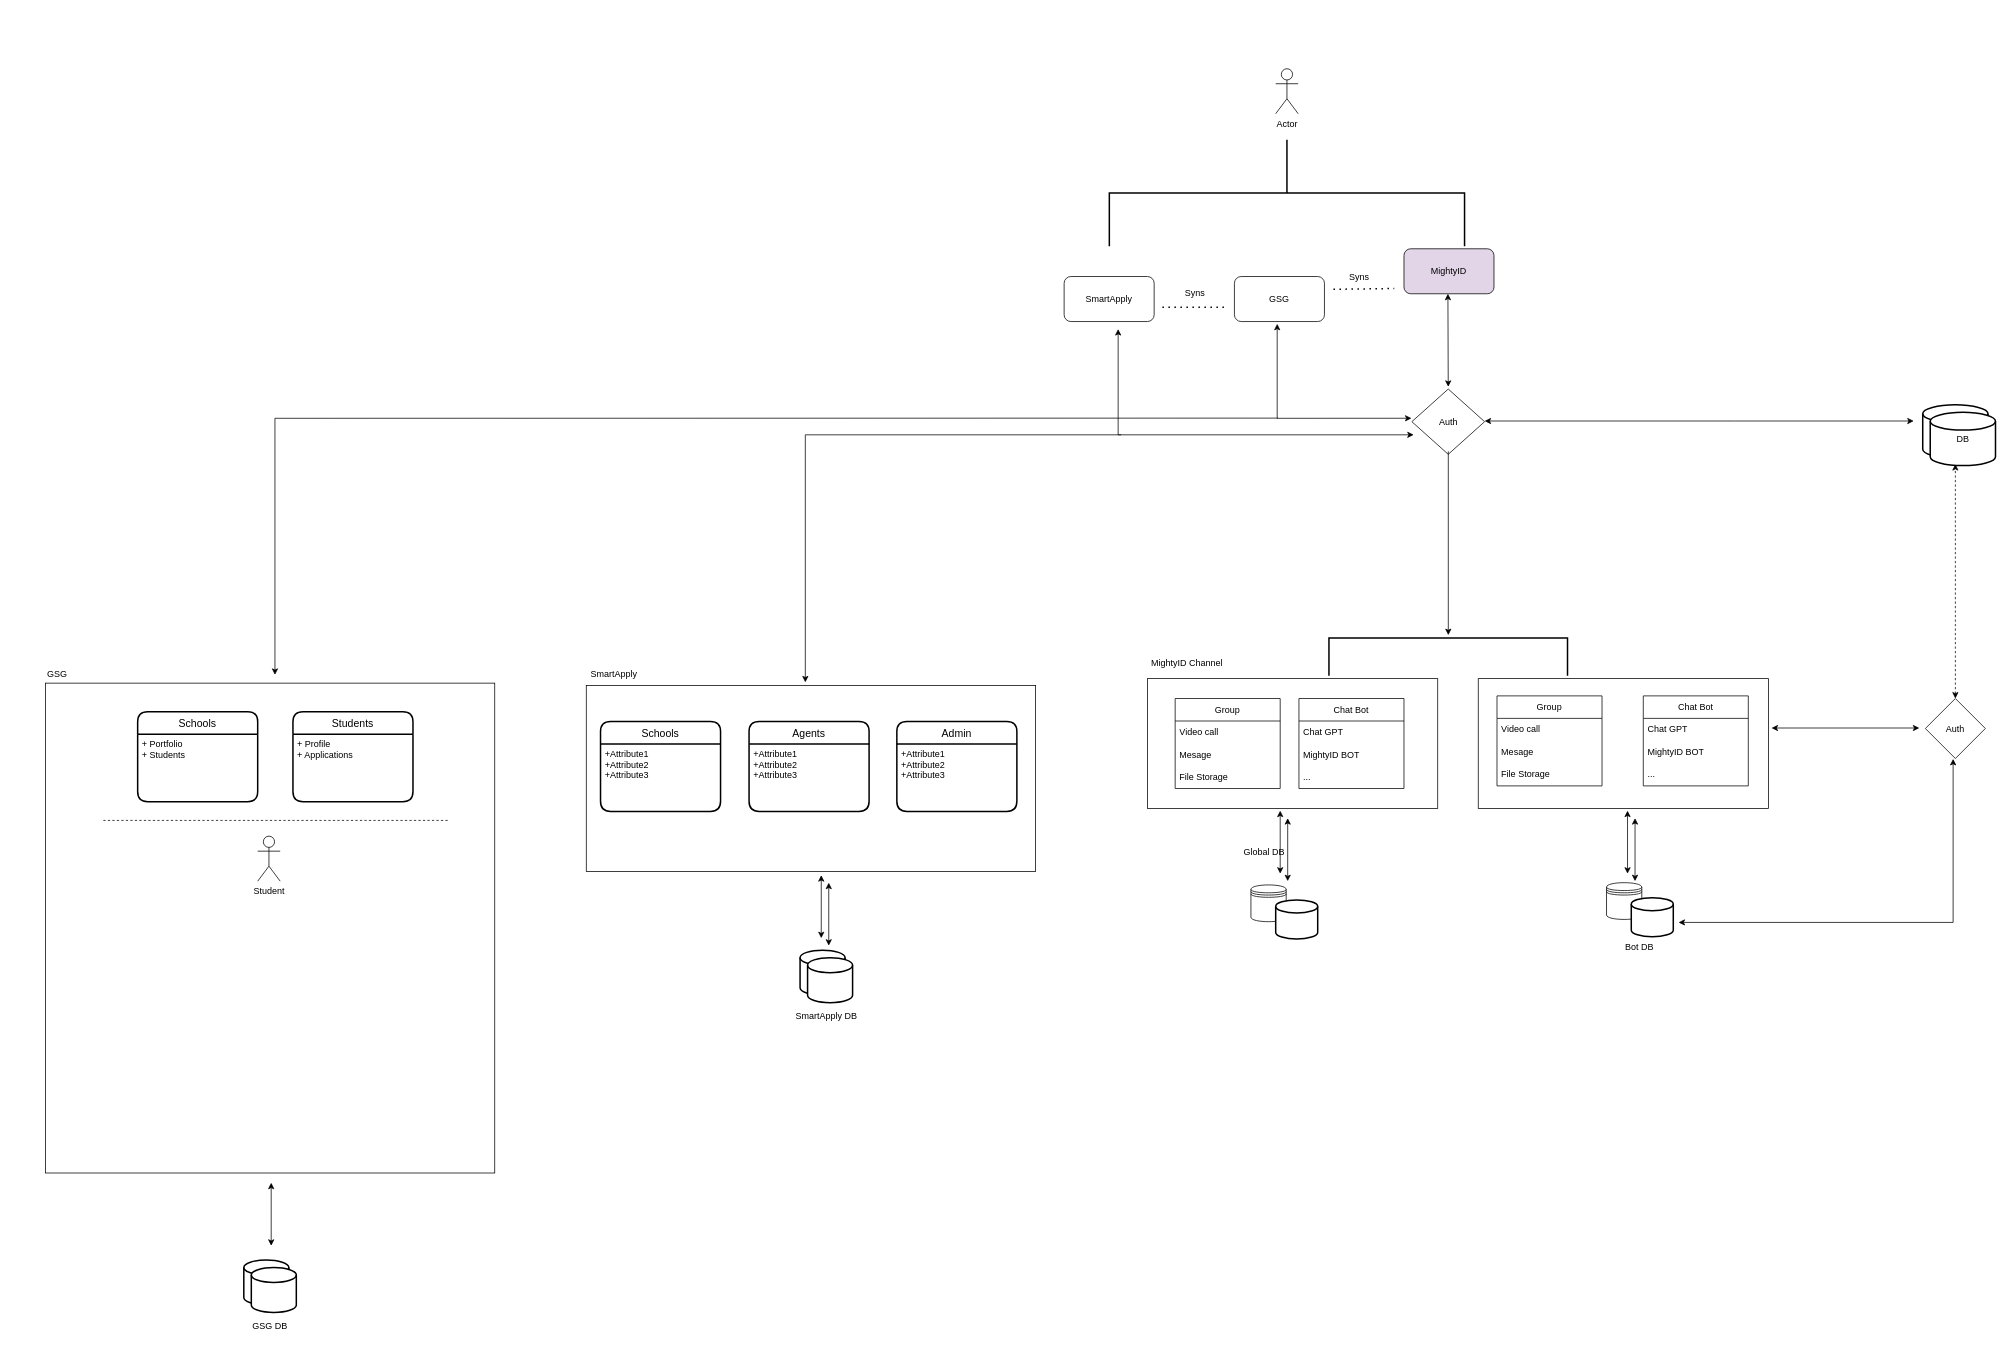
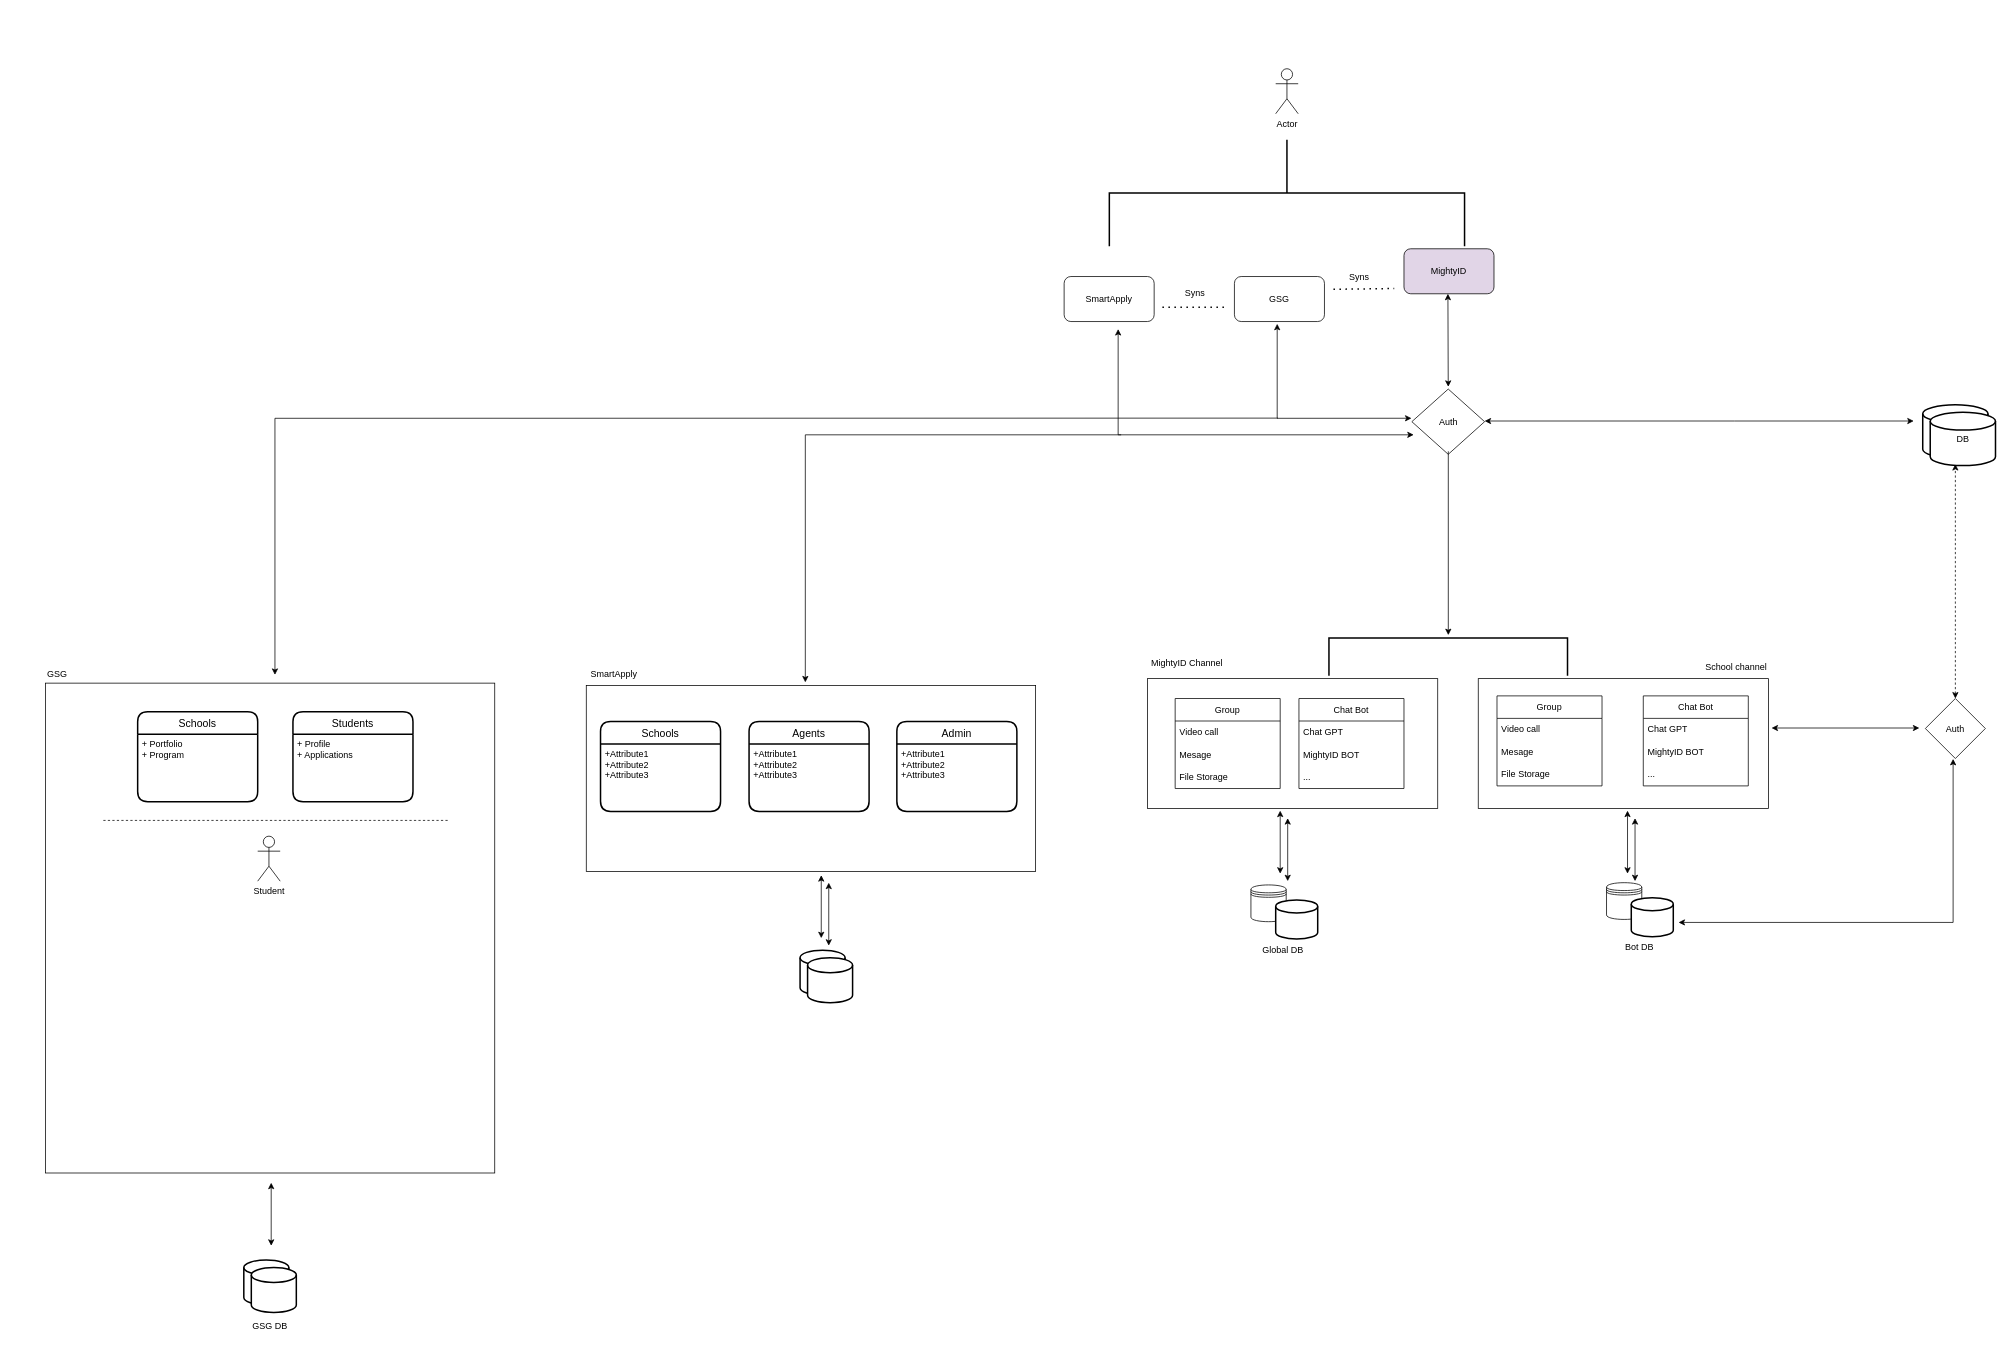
node "School channel": added
node "+ Portfolio + Students": label "+ Portfolio + Students" -> "+ Portfolio + Program"
node "Global DB": moved (1264, 852) -> (1283, 950)
node "SmartApply DB": removed
